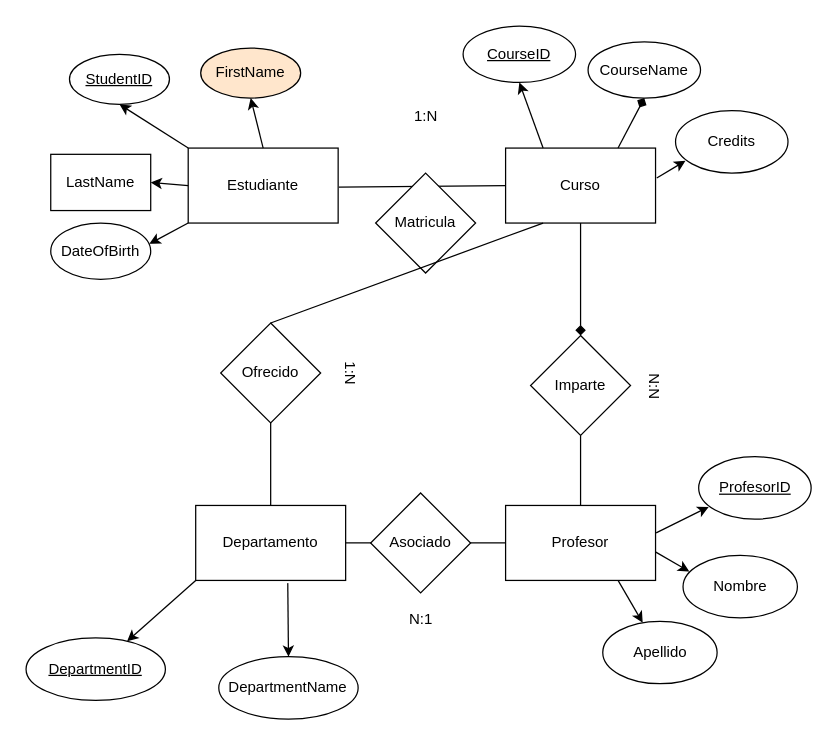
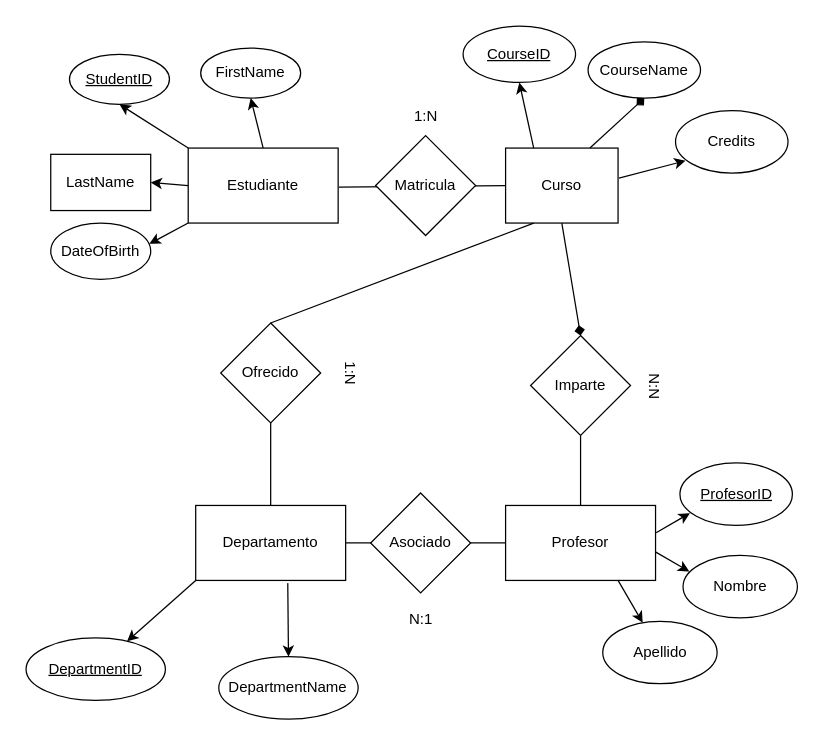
node "FirstName": fillcolor #ffe6cc -> #ffffff
node "Curso": size 150x75 -> 113x75
node "Matricula": moved (426, 223) -> (426, 186)
node "ProfesorID": moved (755, 488) -> (736, 494)
